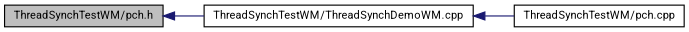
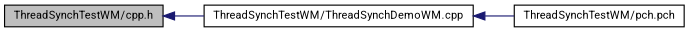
node "ThreadSynchTestWM/pch.h": label "ThreadSynchTestWM/pch.h" -> "ThreadSynchTestWM/cpp.h"
node "ThreadSynchTestWM/pch.cpp": label "ThreadSynchTestWM/pch.cpp" -> "ThreadSynchTestWM/pch.pch"
